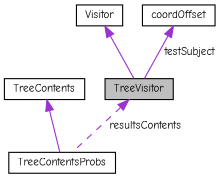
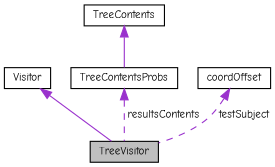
edge "TreeVisitor" -> "coordOffset": style solid -> dashed
edge "TreeContentsProbs" -> "TreeVisitor": reversed
